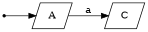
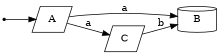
node "B": added
